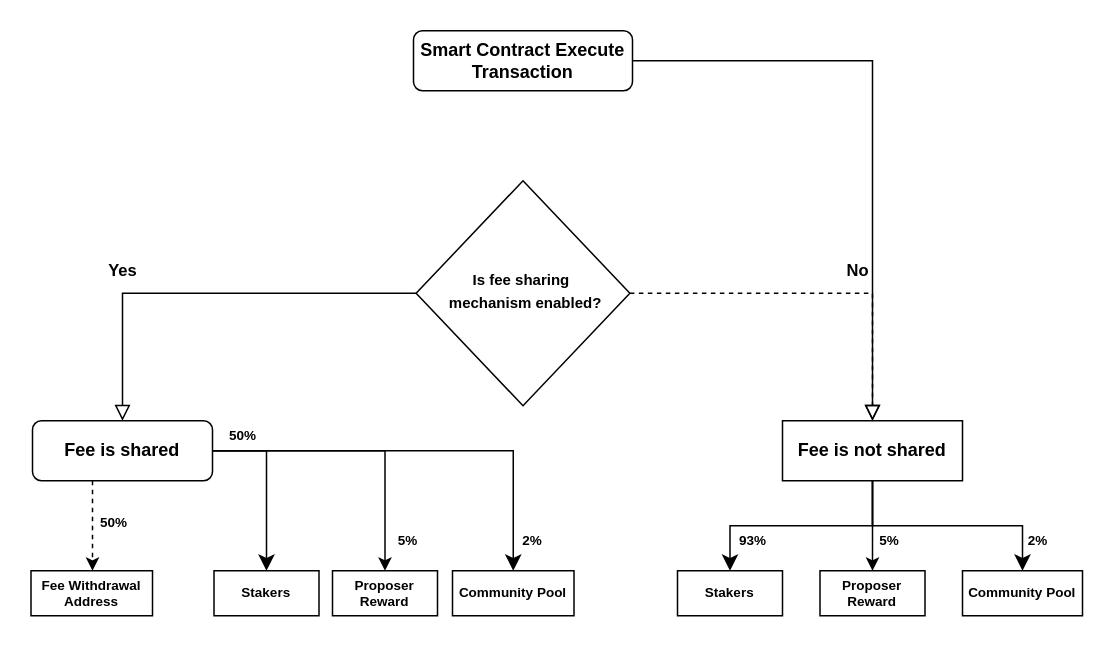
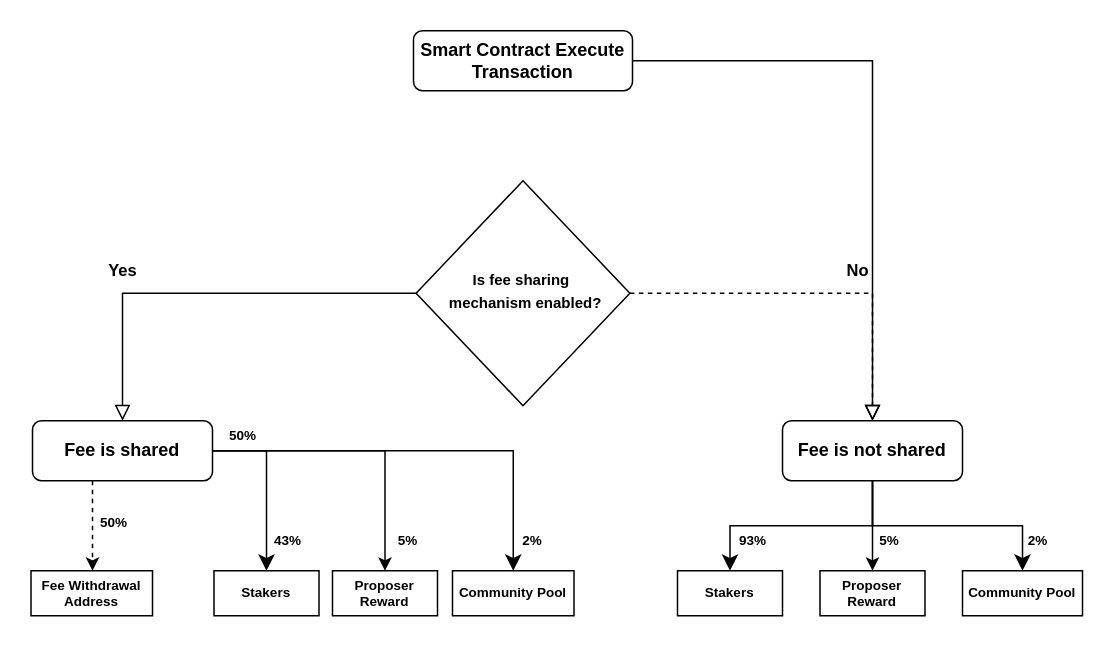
node "Fee is not shared": shape rectangle -> rounded rectangle
node "43%": added
